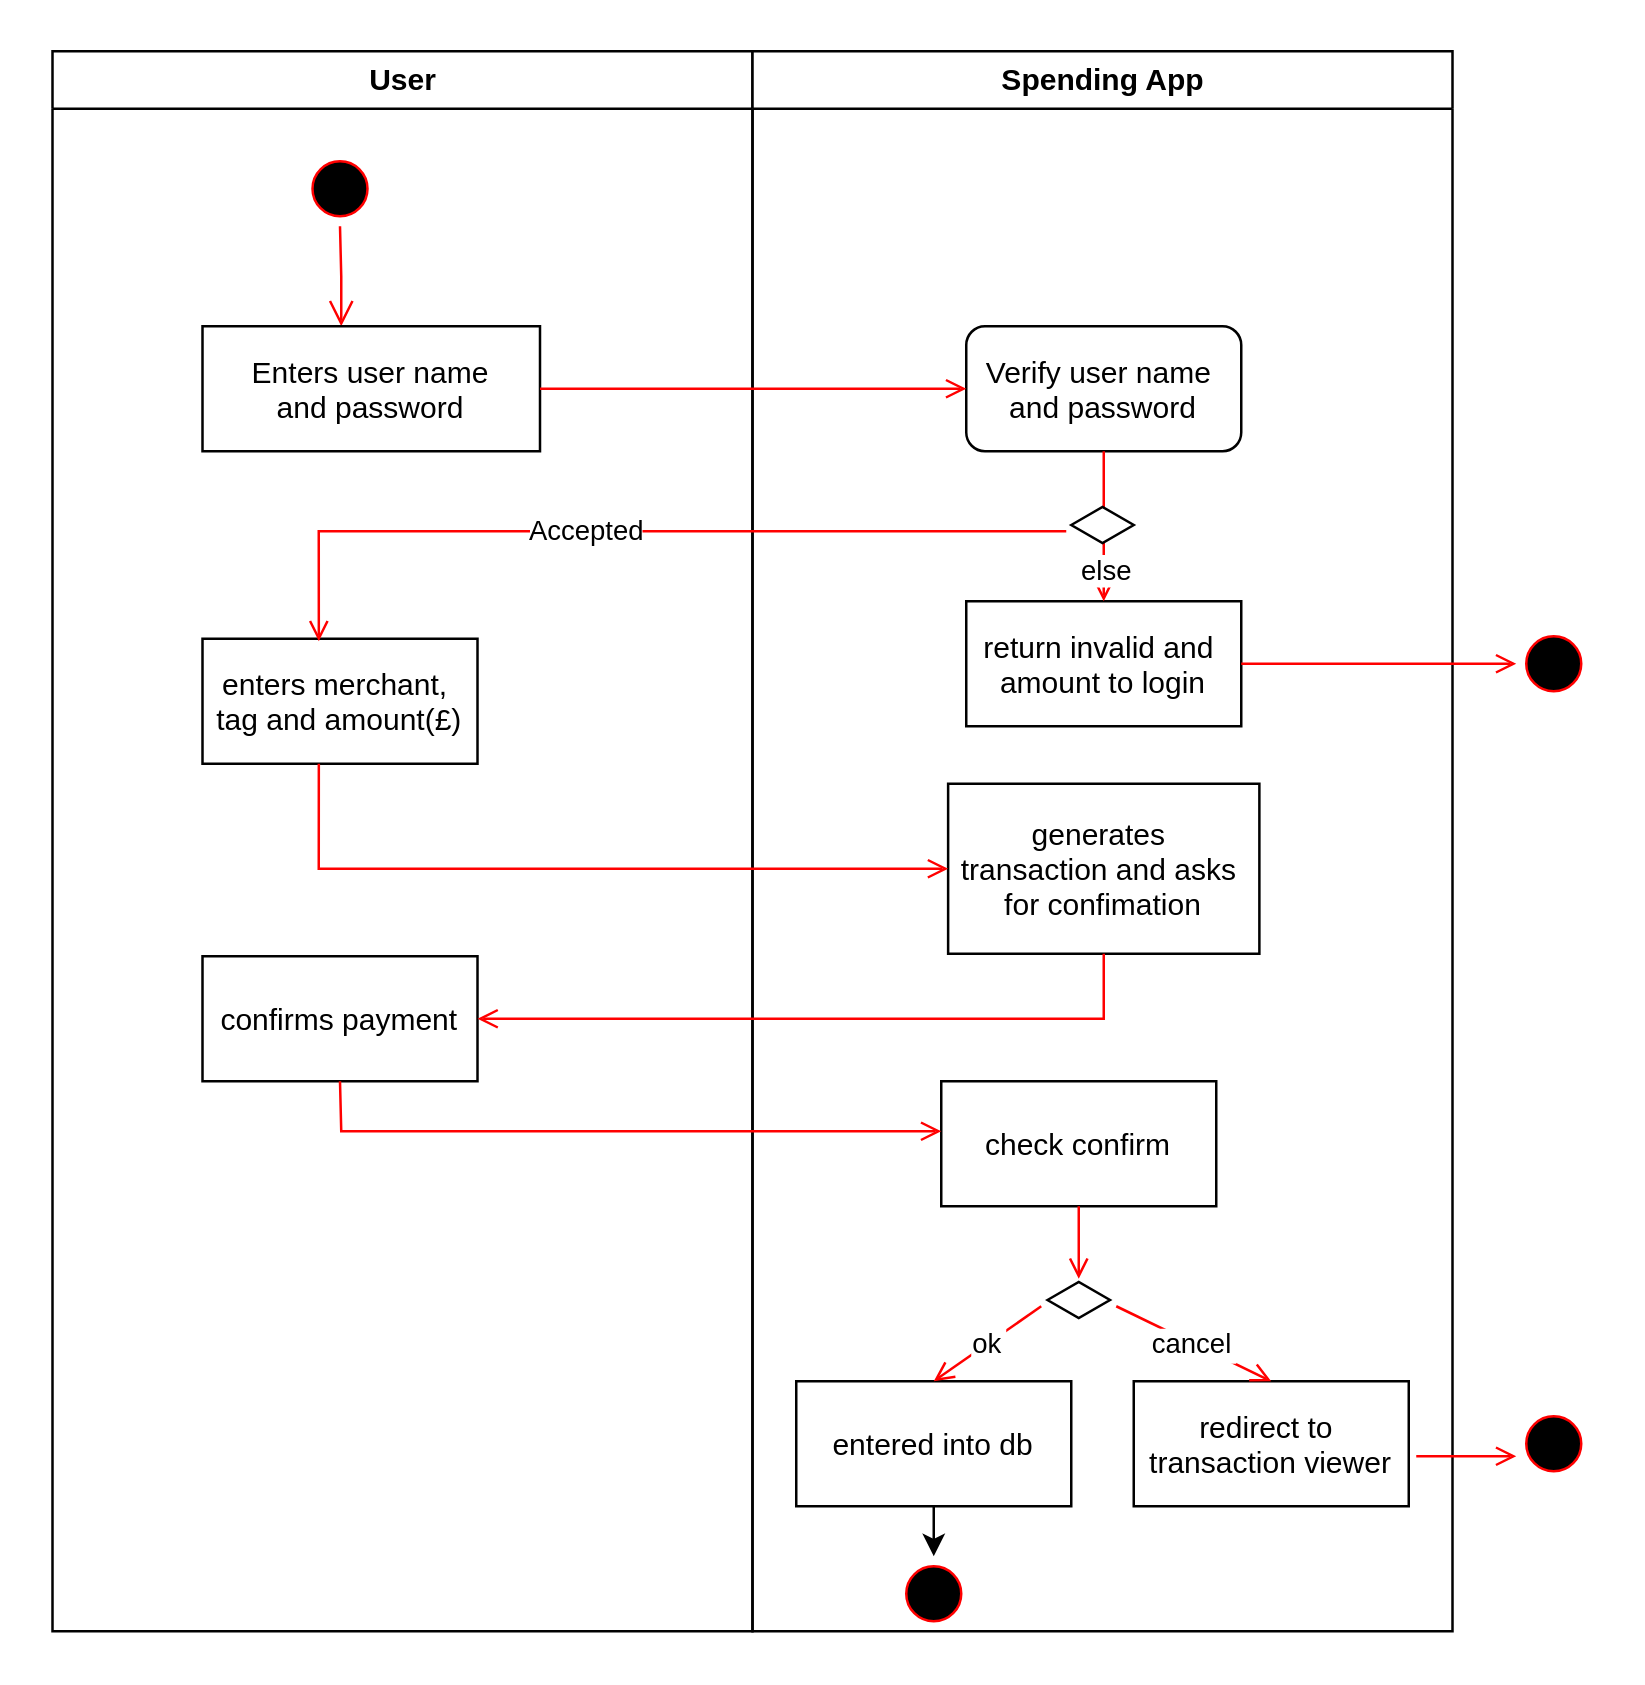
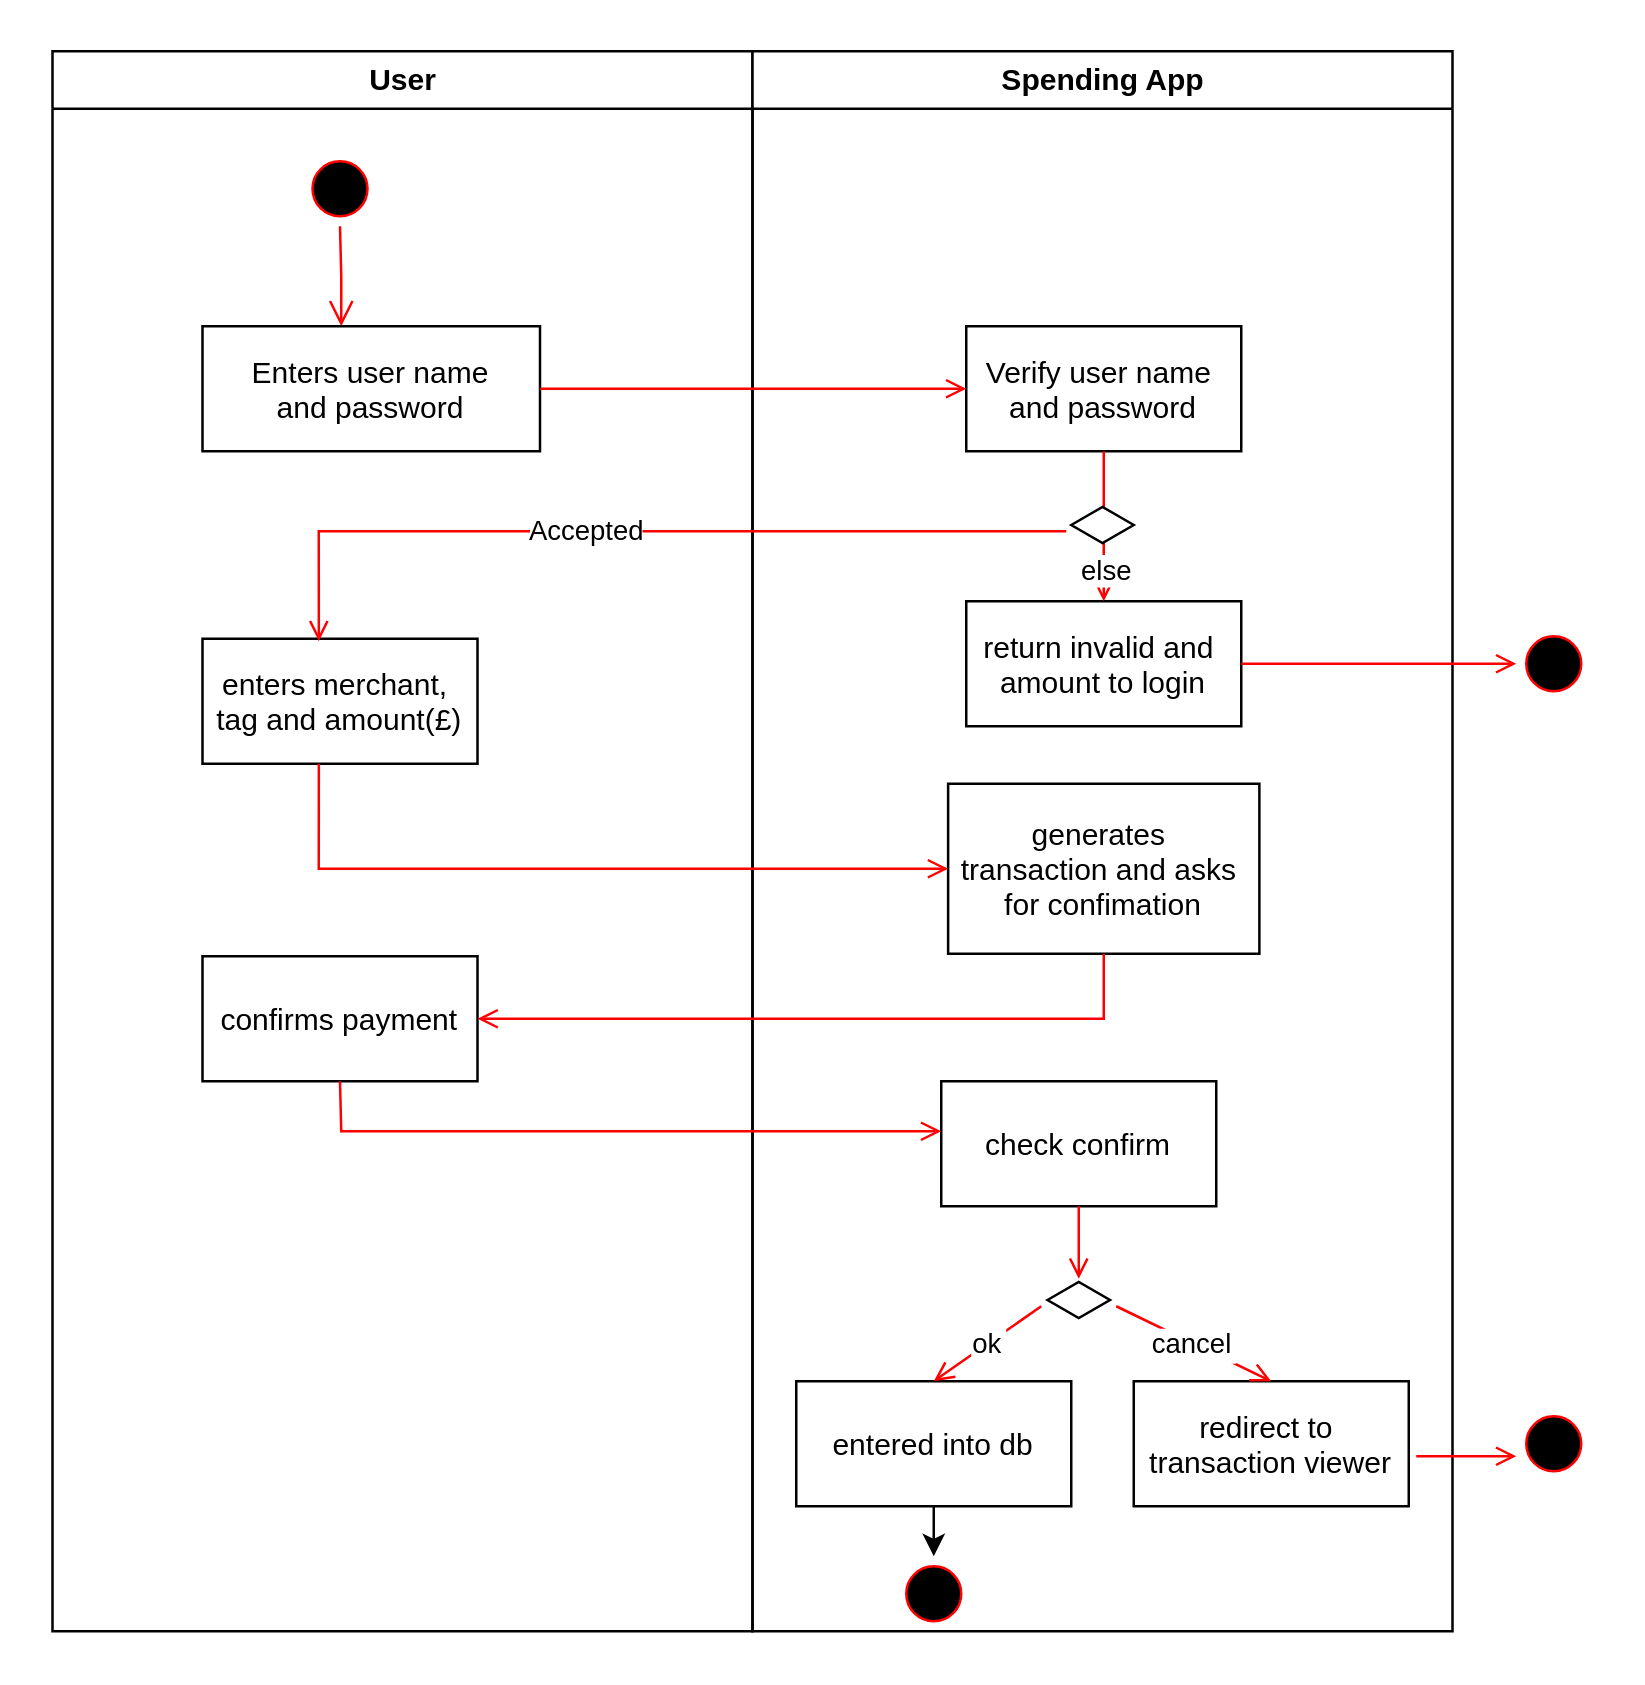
node "Verify user name and password": shape rounded rectangle -> rectangle
